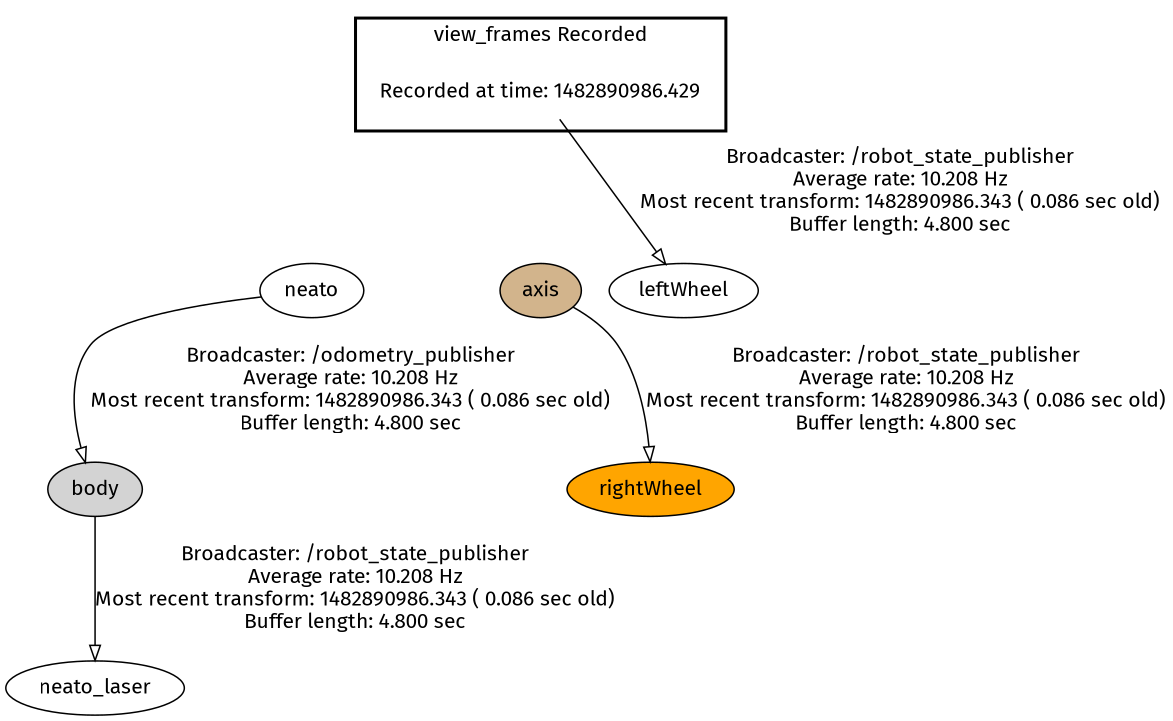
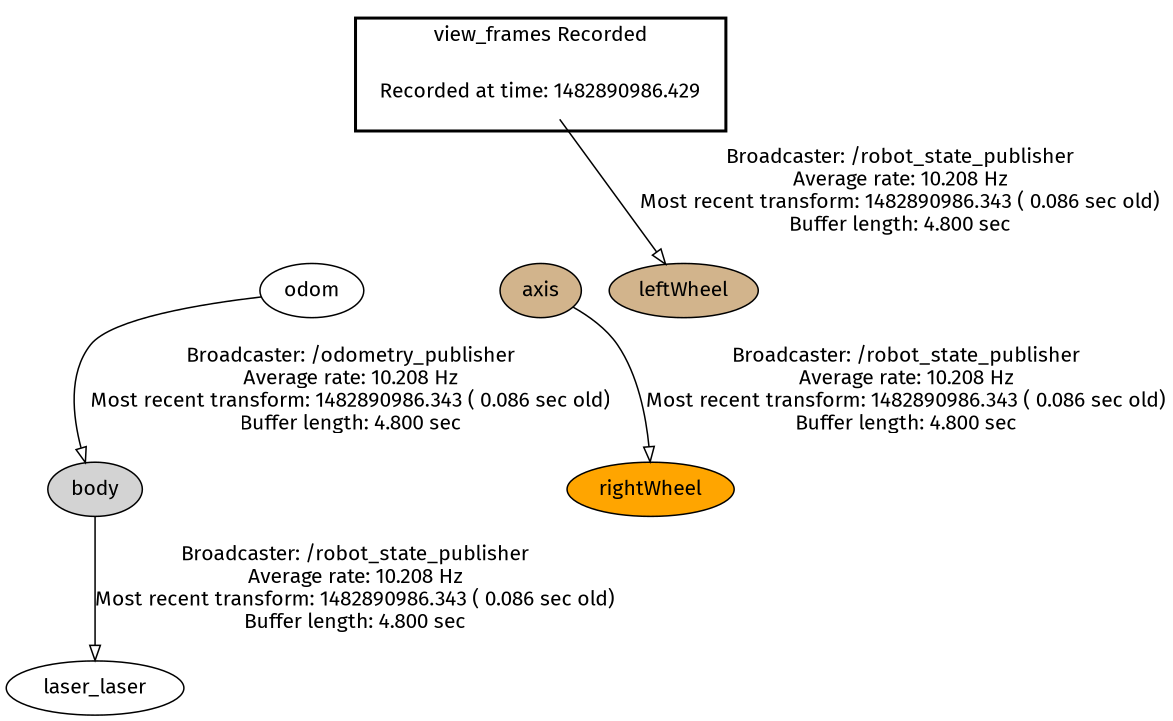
node "neato": label "neato" -> "odom"
node "leftWheel": fillcolor white -> tan
node "neato_laser": label "neato_laser" -> "laser_laser"
